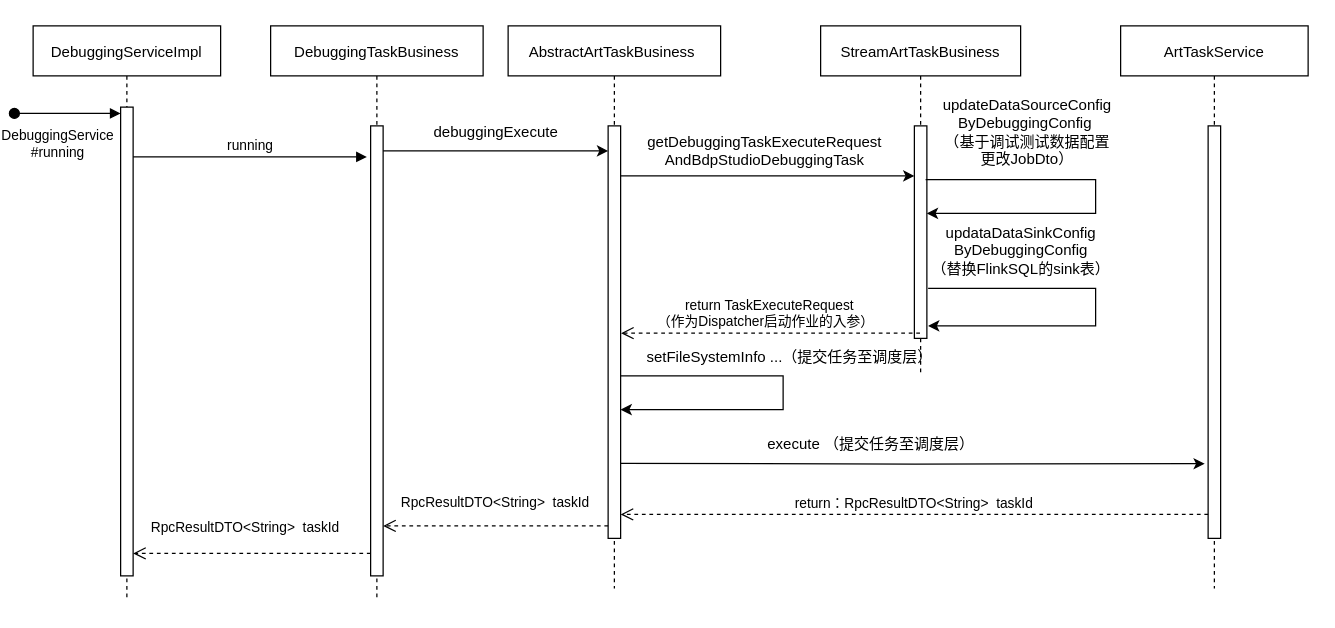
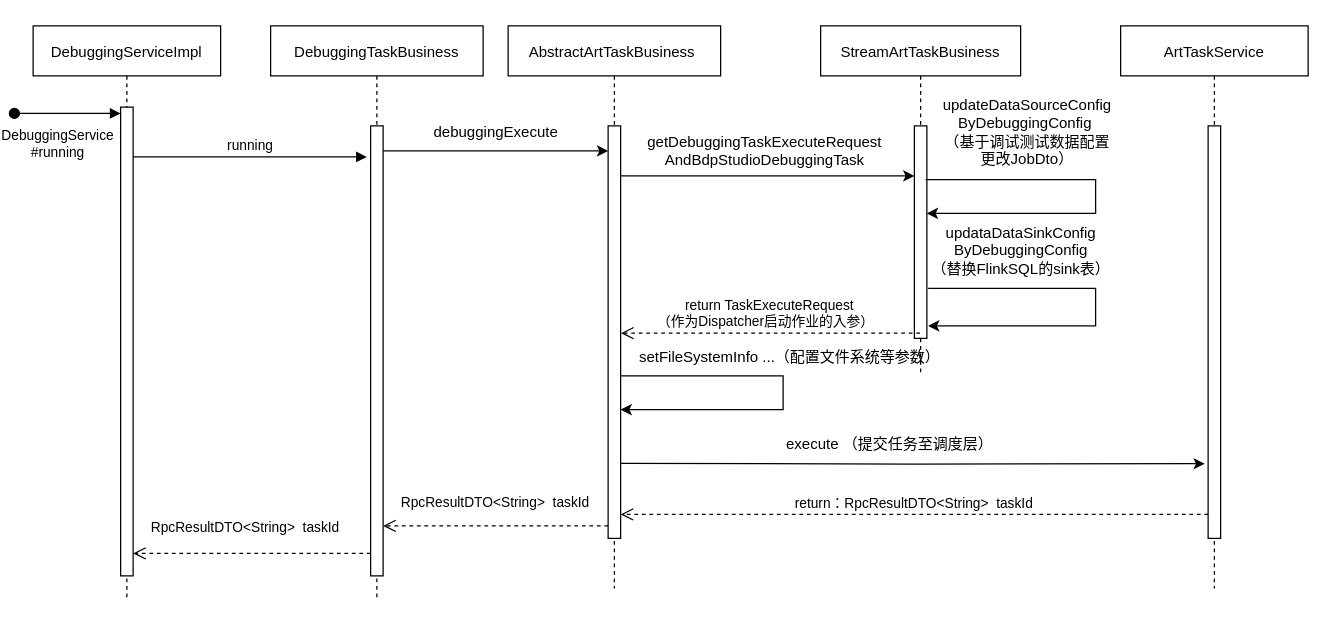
node "setFileSystemInfo ...（提交任务至调度层）": label "setFileSystemInfo ...（提交任务至调度层）" -> "setFileSystemInfo ...（配置文件系统等参数）"
node "execute （提交任务至调度层）": moved (871, 444) -> (889, 444)
